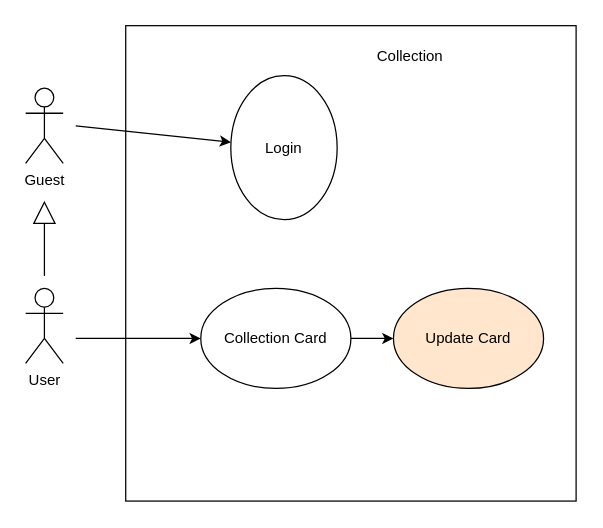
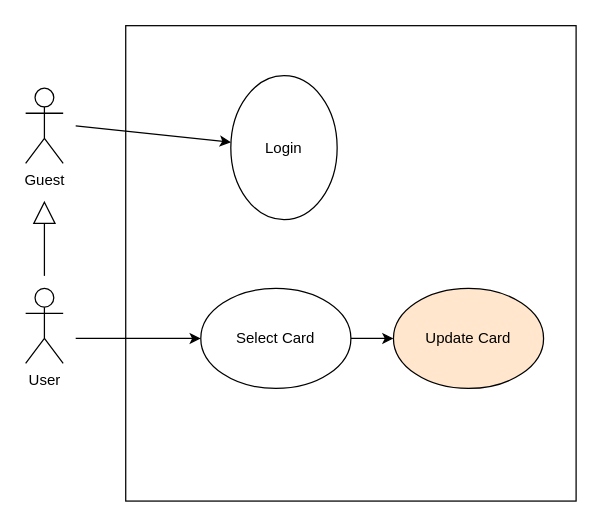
node "Collection": removed
node "Collection Card": label "Collection Card" -> "Select Card"
